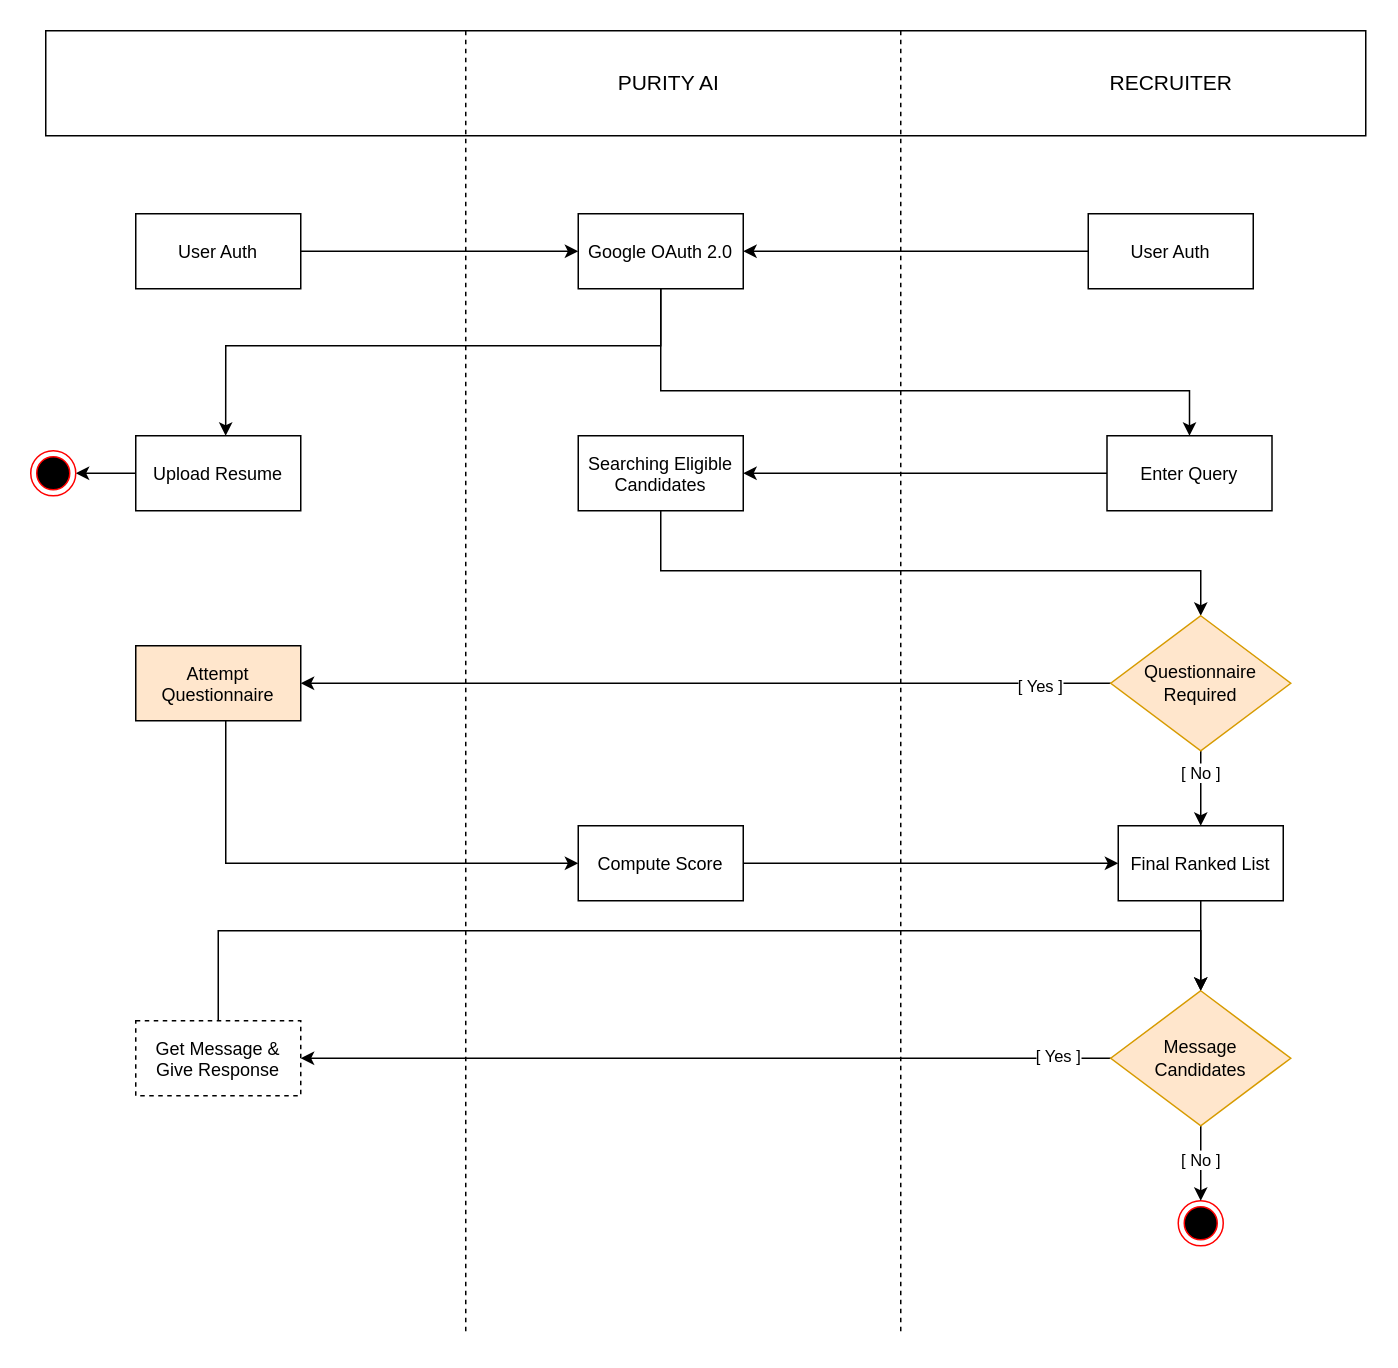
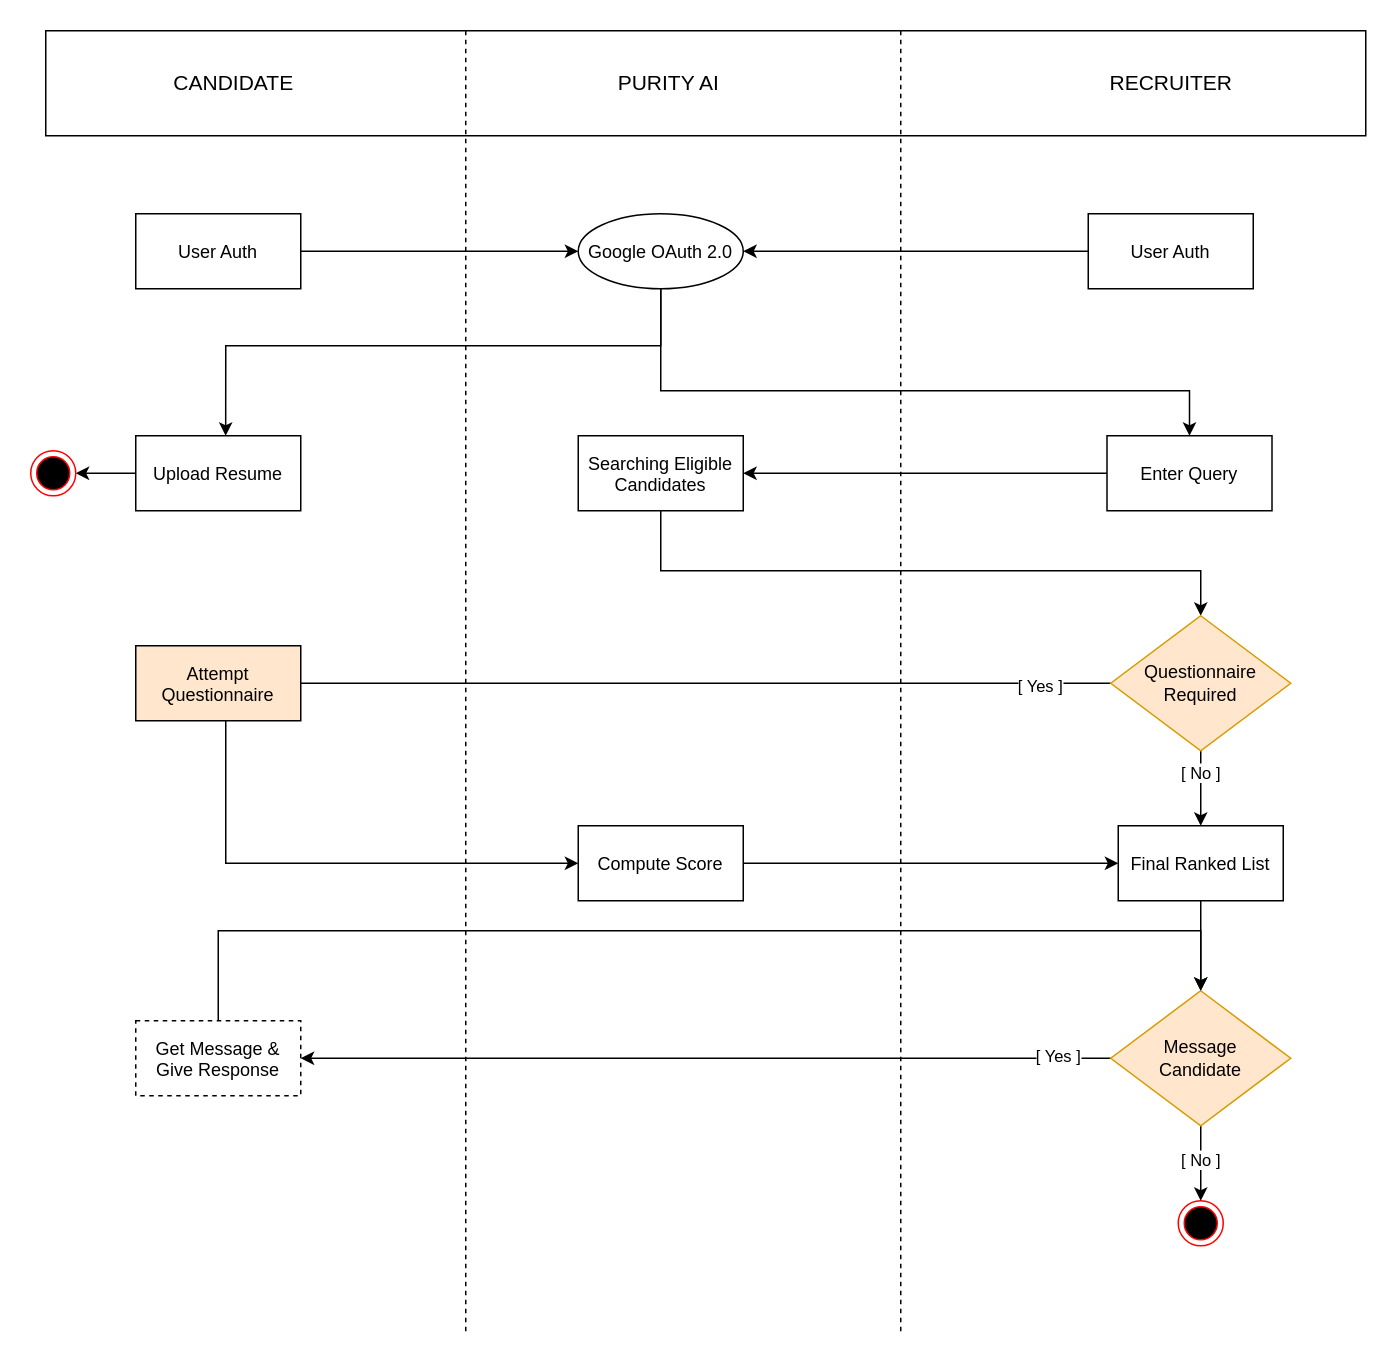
node "CANDIDATE": added
node "Google OAuth 2.0": shape rectangle -> ellipse
edge "Questionnaire Required" -> "Attempt Questionnaire": arrowhead classic -> none
node "Message Candidates": label "Message Candidates" -> "Message Candidate"
